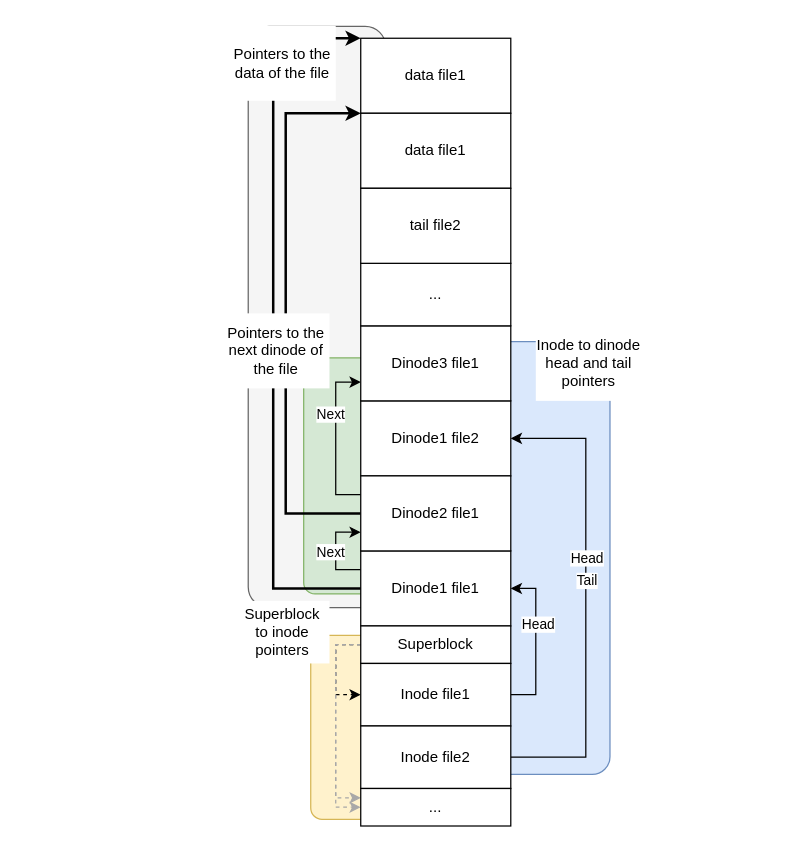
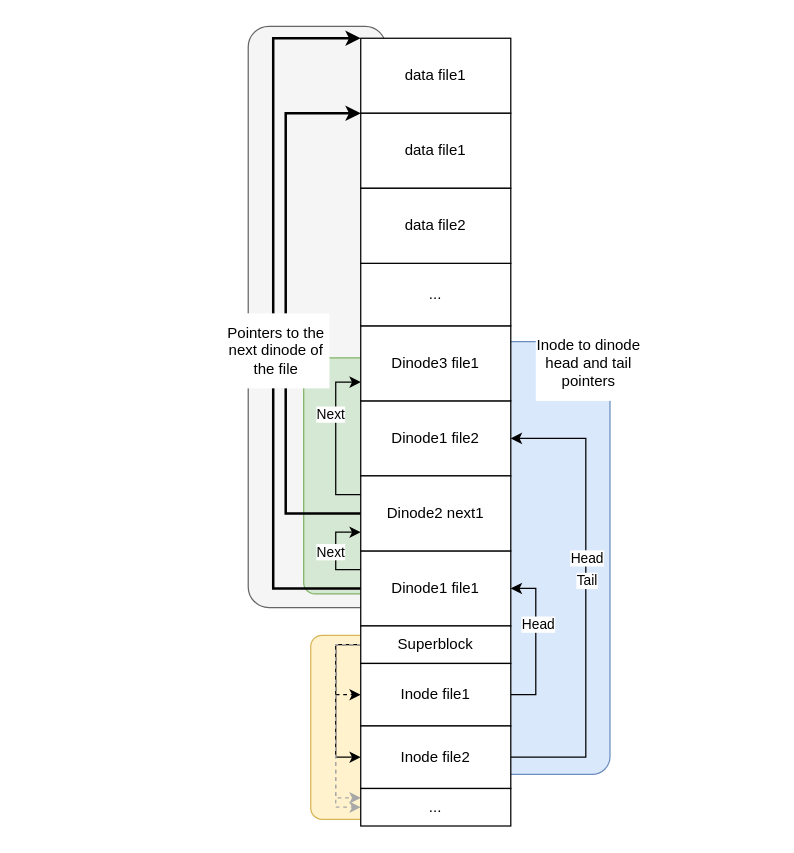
node "Pointers to the data of the file": removed
node "tail file2": label "tail file2" -> "data file2"
node "Dinode2 file1": label "Dinode2 file1" -> "Dinode2 next1"
node "Superblock to inode pointers": removed
edge "Superblock" -> "Inode file2": added
